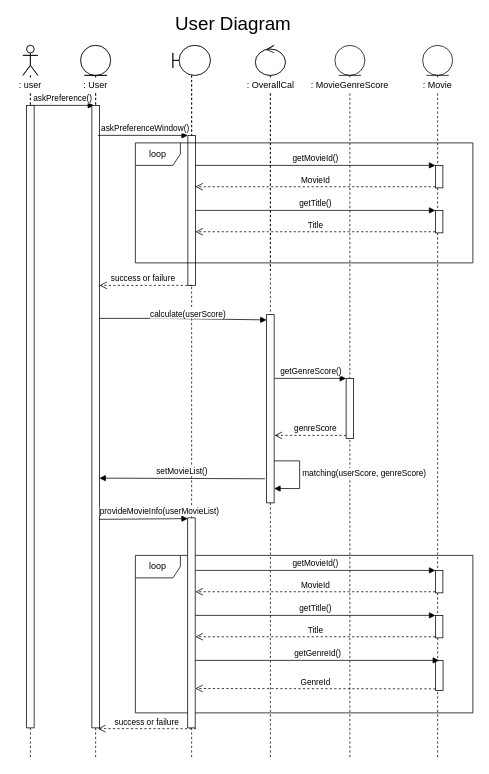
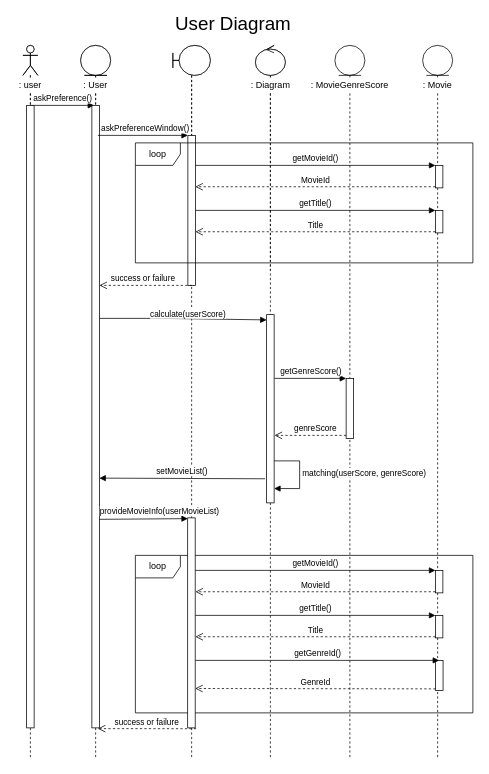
node ": OverallCal": label ": OverallCal" -> ": Diagram"
